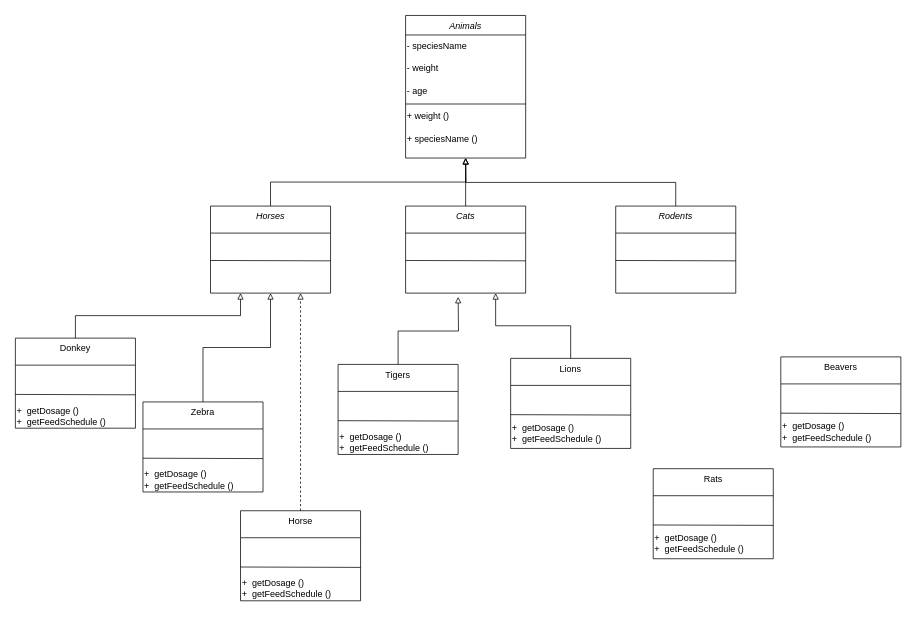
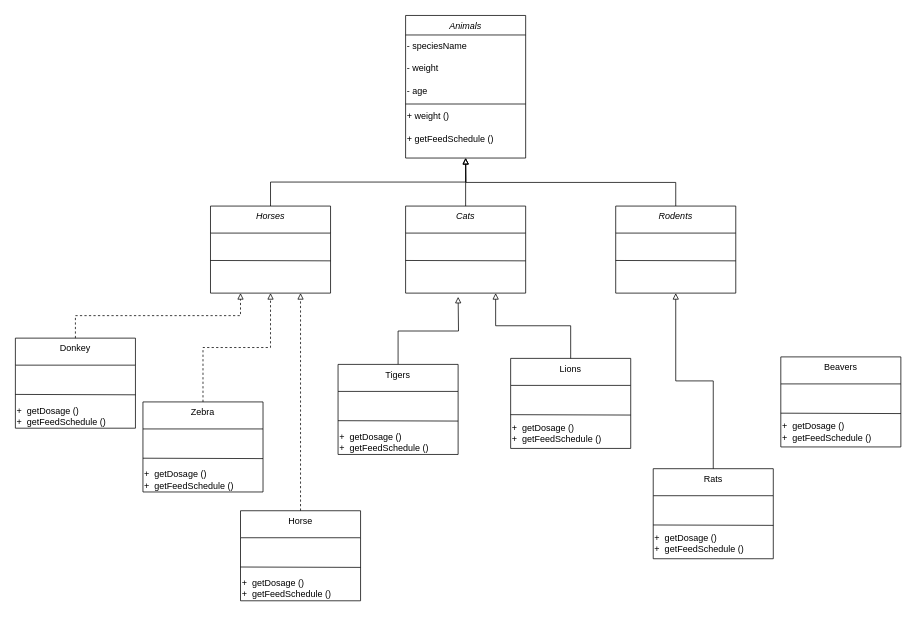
node "+ speciesName ()": label "+ speciesName ()" -> "+ getFeedSchedule ()"
edge "Donkey" -> "Horses": style solid -> dashed
edge "Zebra" -> "Horses": style solid -> dashed
edge "Rats" -> "Rodents": added
